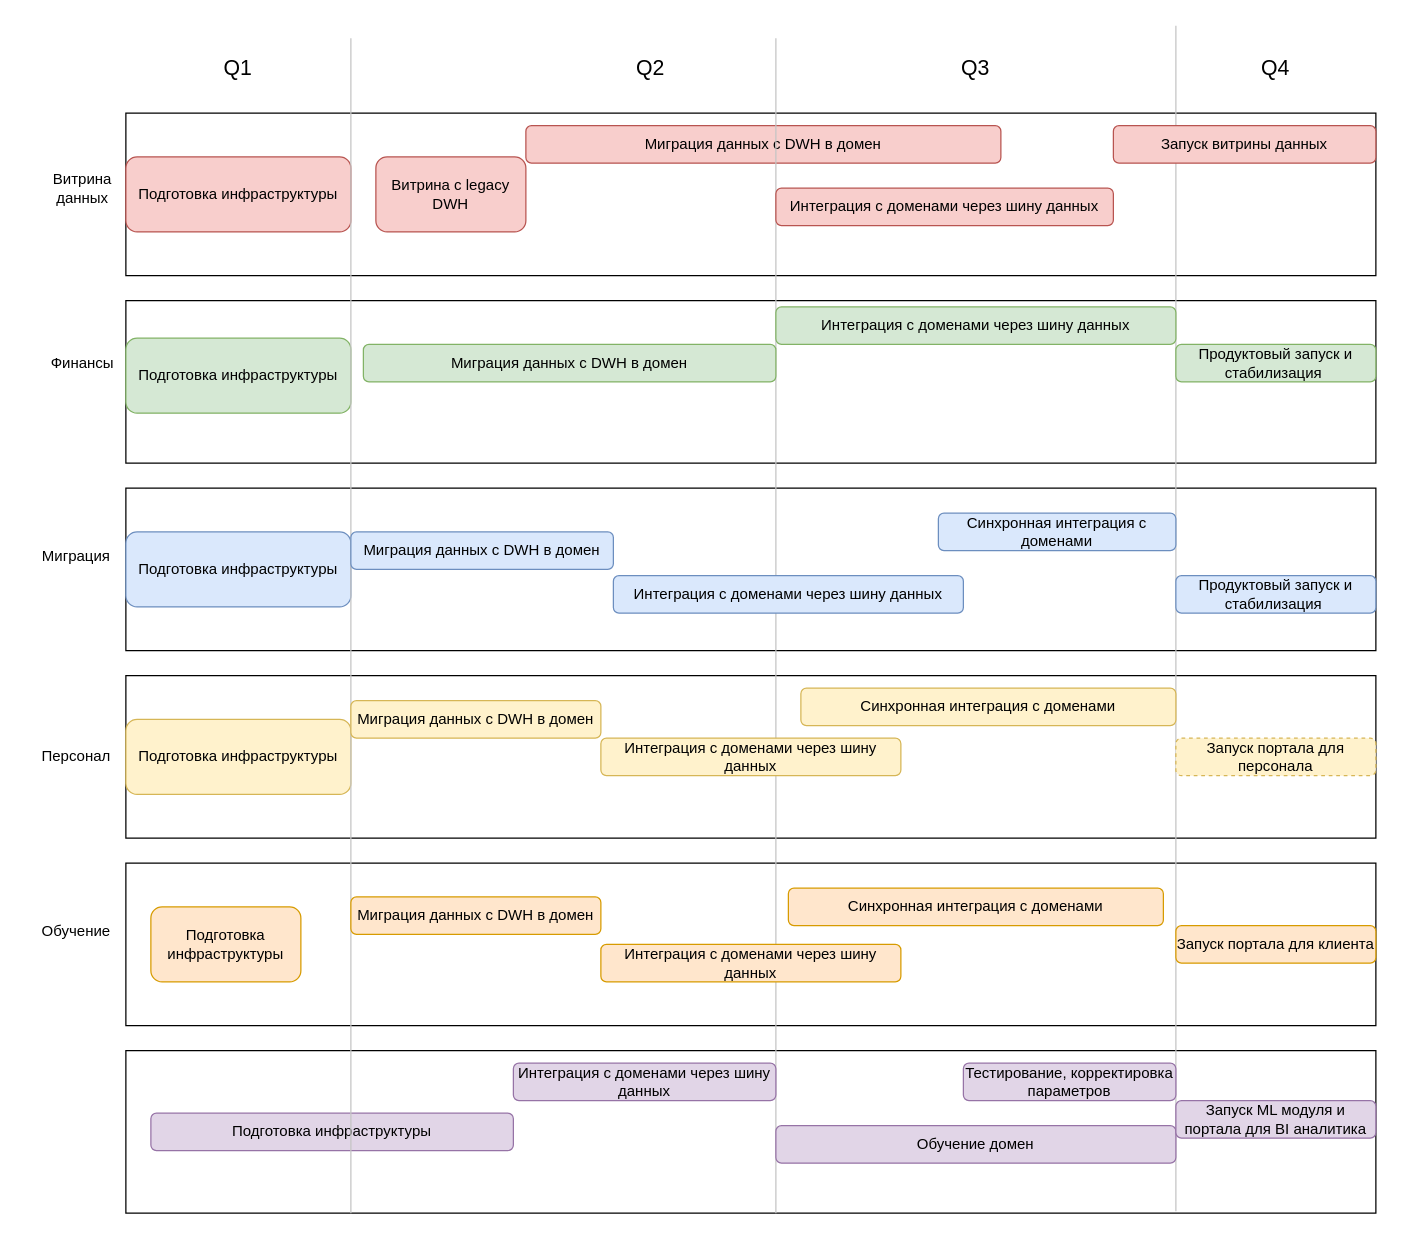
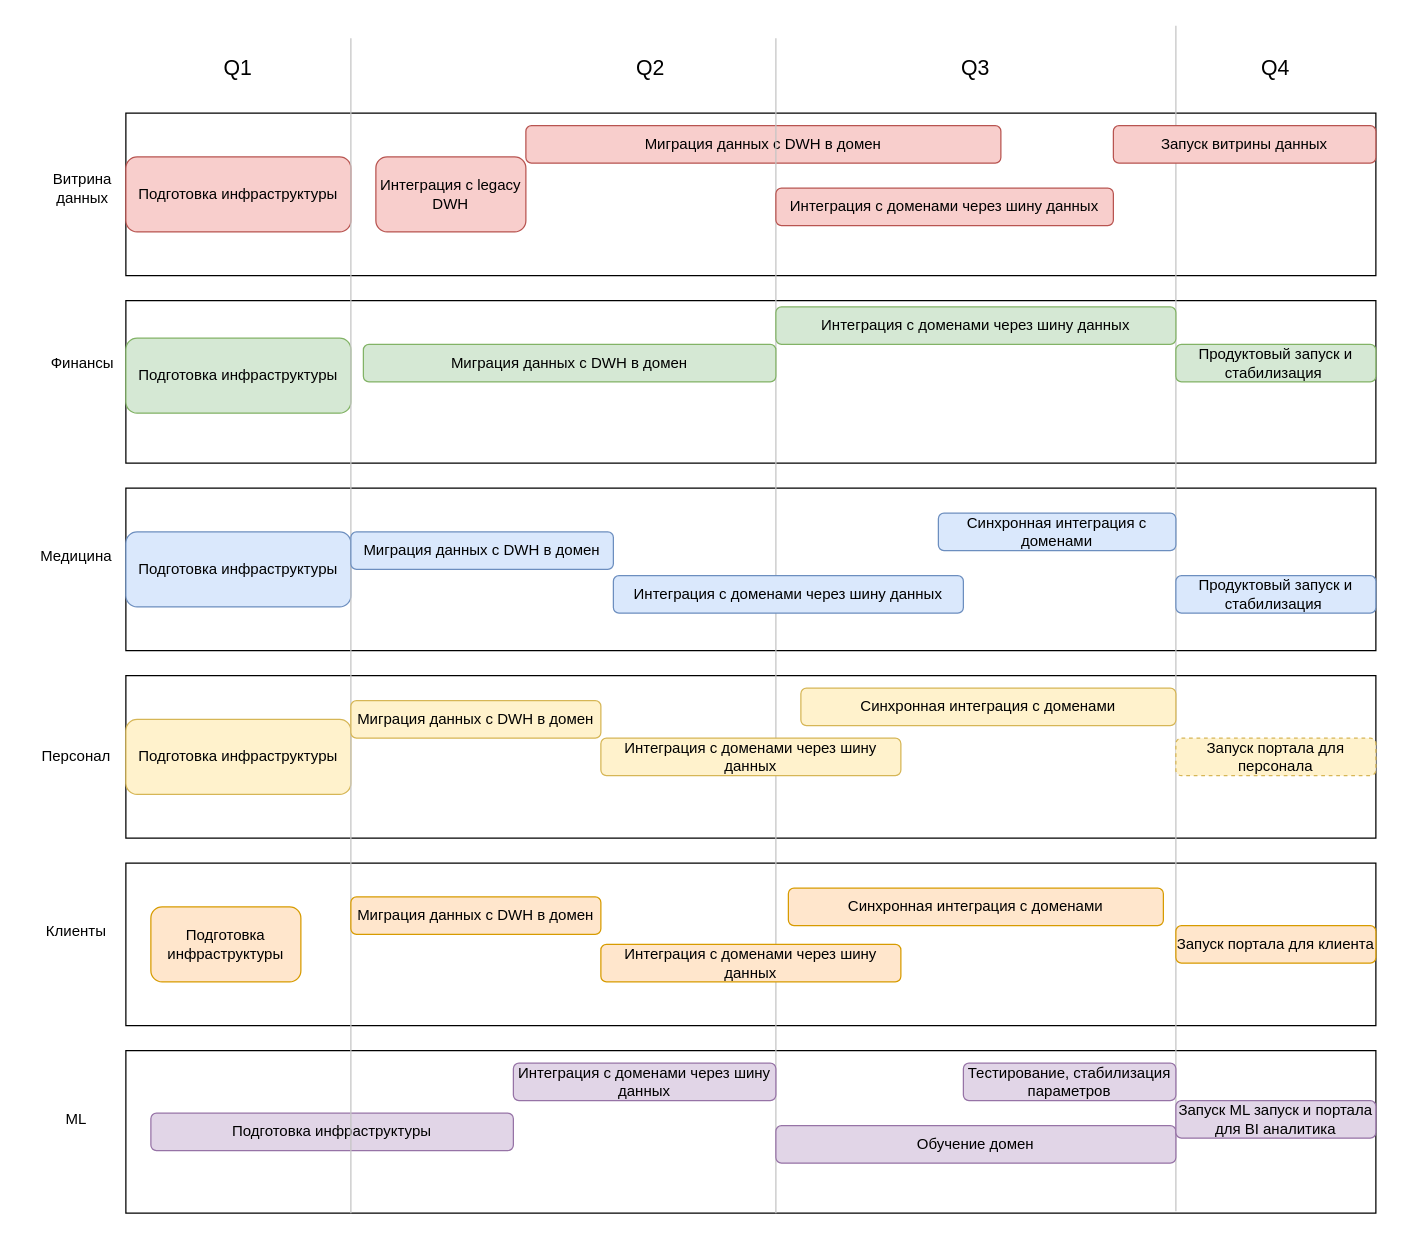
node "Витрина с legacy DWH": label "Витрина с legacy DWH" -> "Интеграция с legacy DWH"
node "Миграция": label "Миграция" -> "Медицина"
node "Обучение": label "Обучение" -> "Клиенты"
node "Тестирование, корректировка параметров": label "Тестирование, корректировка параметров" -> "Тестирование, стабилизация параметров"
node "ML": added
node "Запуск ML модуля и портала для BI аналитика": label "Запуск ML модуля и портала для BI аналитика" -> "Запуск ML запуск и портала для BI аналитика"
